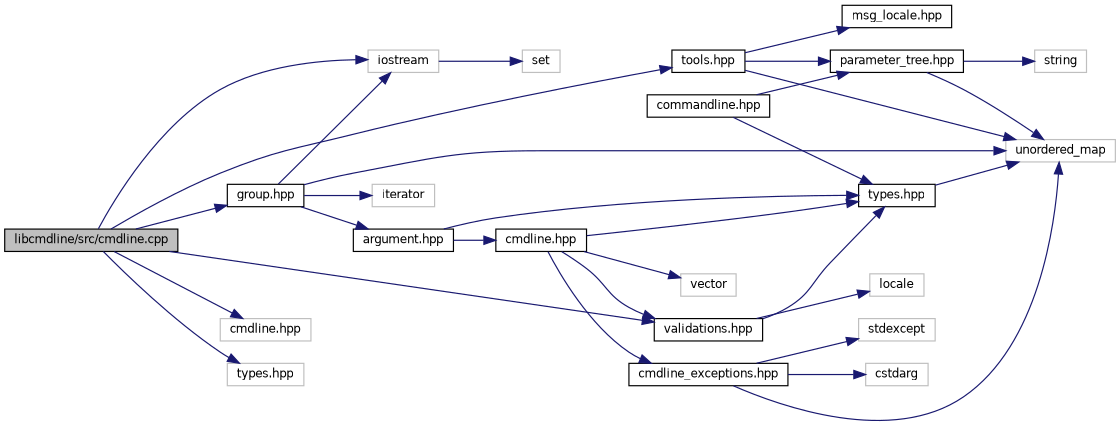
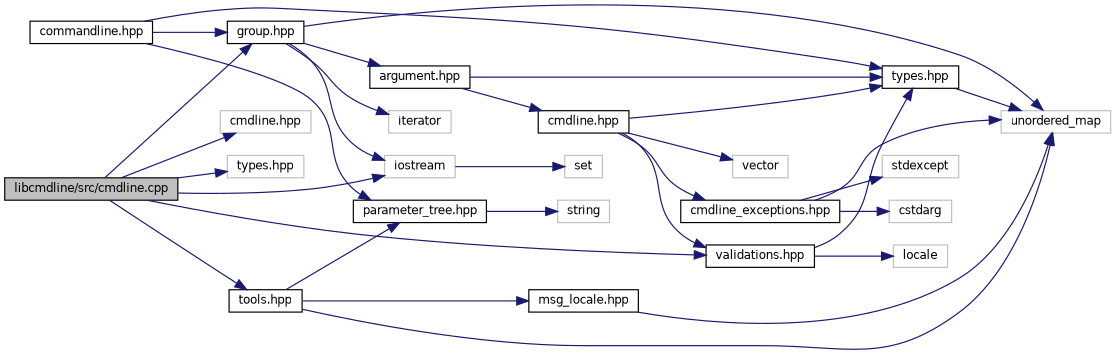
edge "commandline.hpp" -> "group.hpp": added
edge "parameter_tree.hpp" -> "unordered_map": now "msg_locale.hpp" -> "unordered_map"
